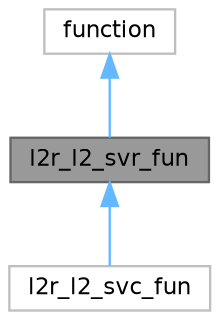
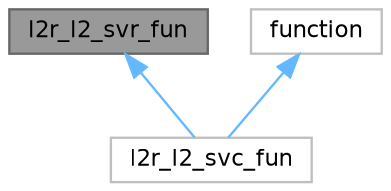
edge "l2r_l2_svr_fun" -> "function": now "l2r_l2_svc_fun" -> "function"
